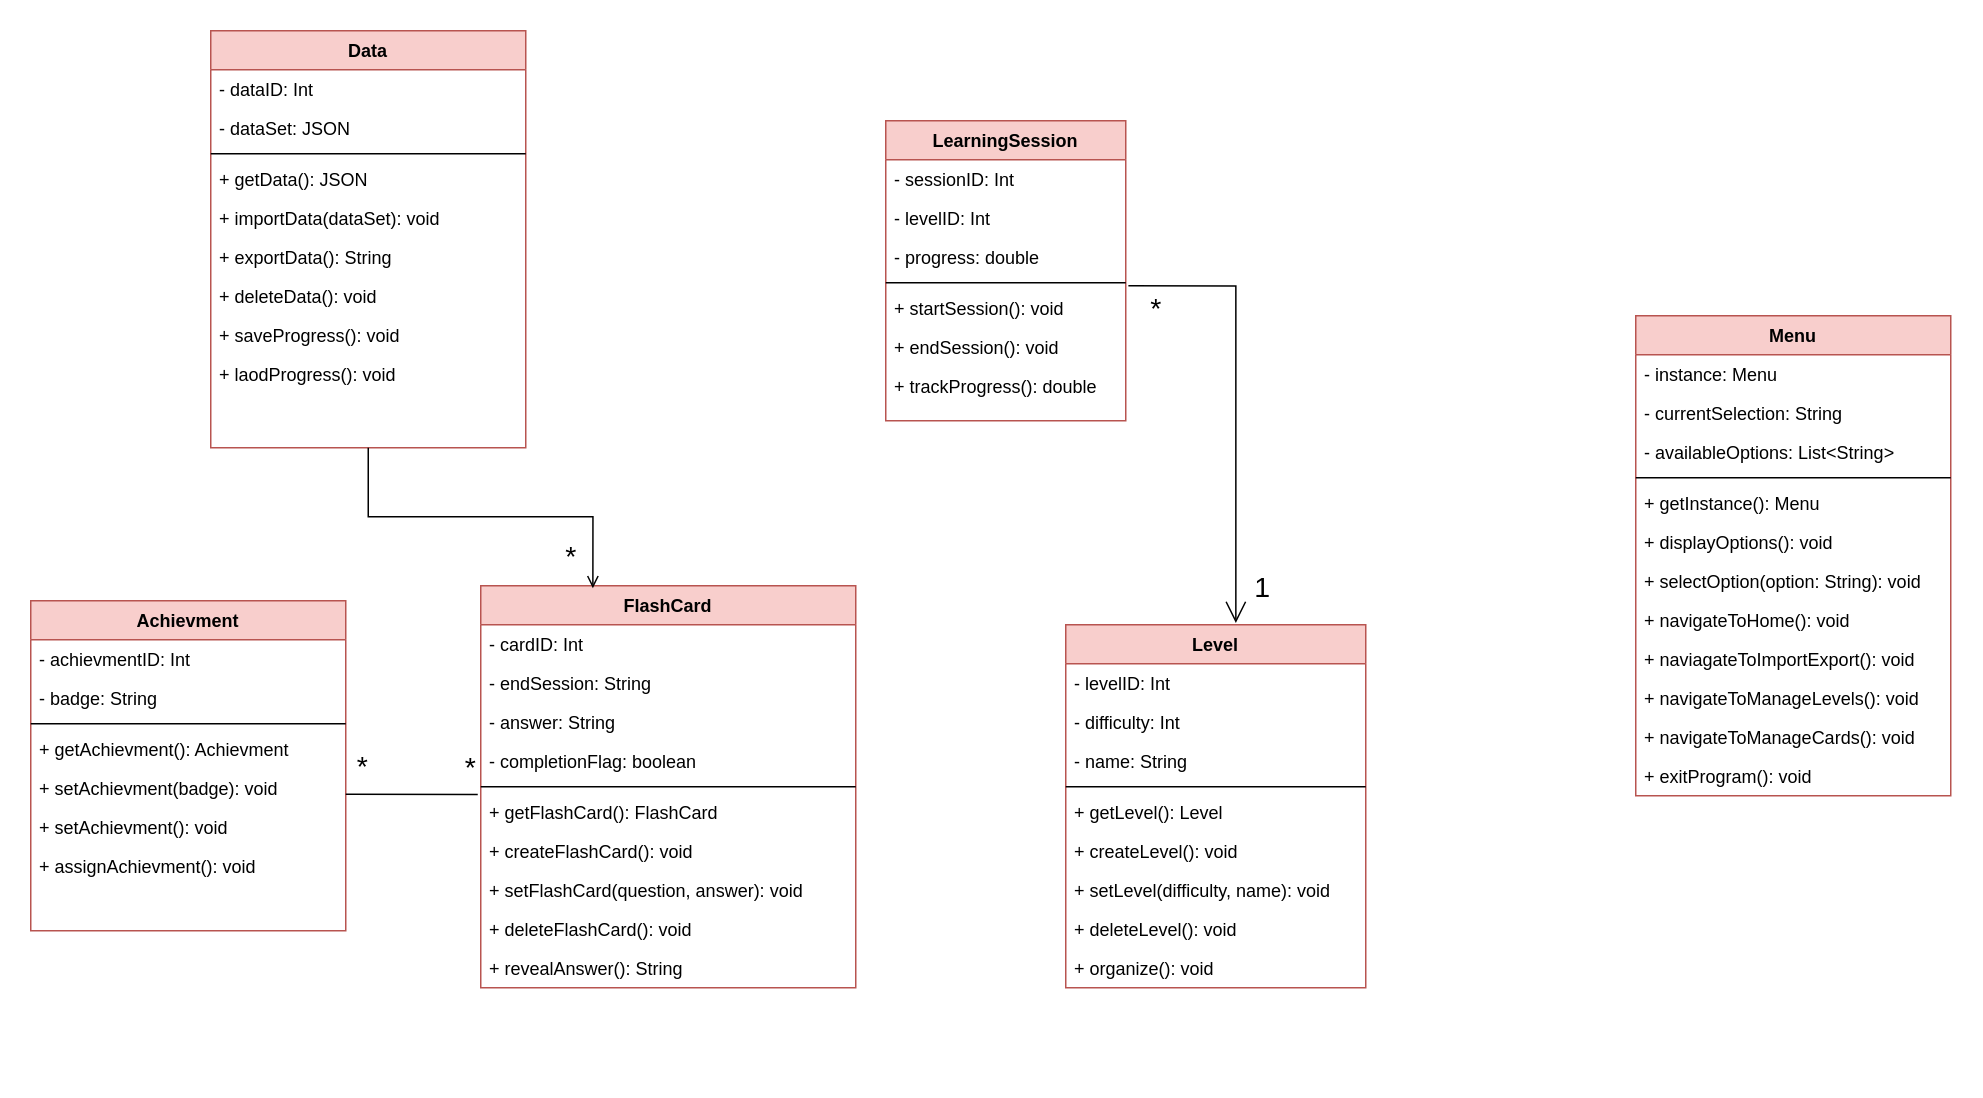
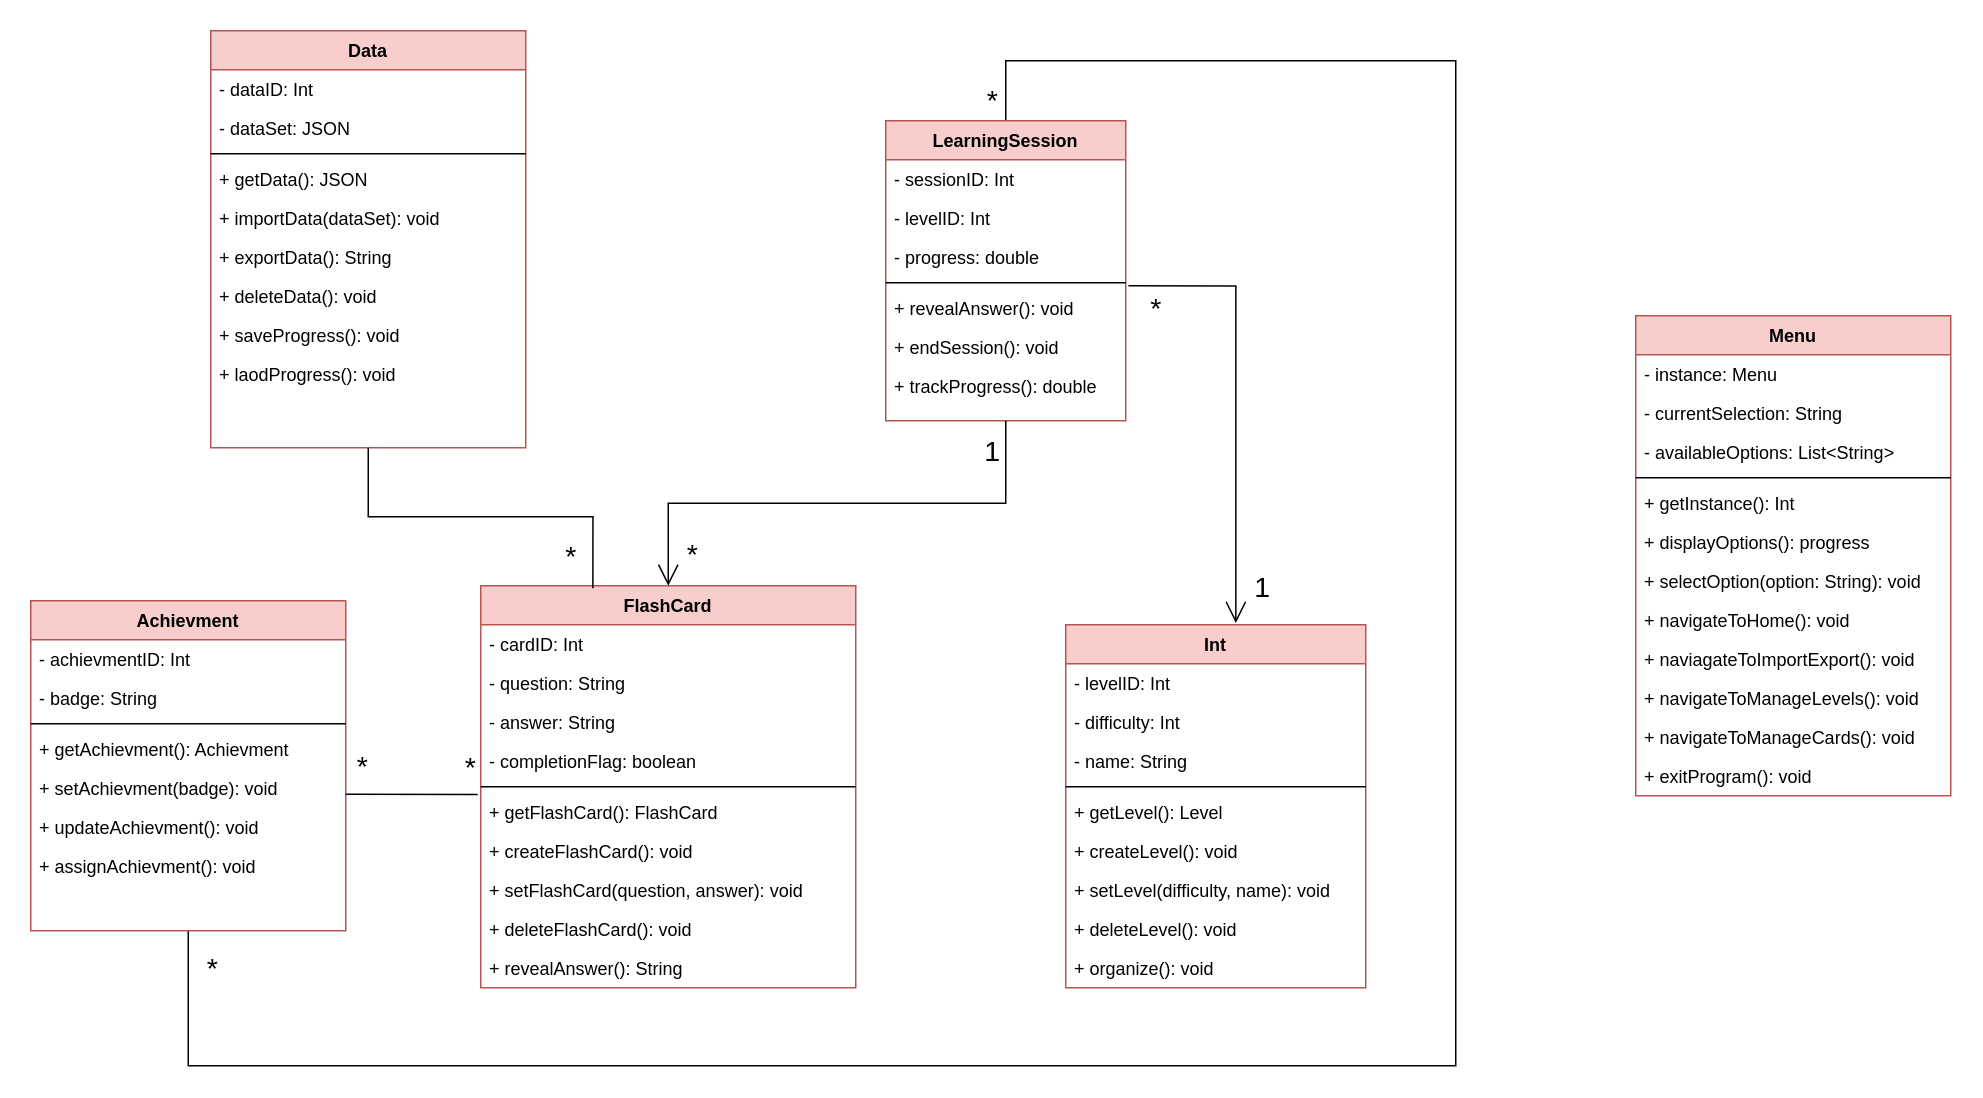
node "+ startSession(): void": label "+ startSession(): void" -> "+ revealAnswer(): void"
edge "LearningSession" -> "FlashCard": added, labels "1", "*"
node "+ getInstance(): Menu": label "+ getInstance(): Menu" -> "+ getInstance(): Int"
node "+ displayOptions(): void": label "+ displayOptions(): void" -> "+ displayOptions(): progress"
edge "Data" -> "FlashCard": arrowhead open -> none
node "Level": label "Level" -> "Int"
node "- endSession: String": label "- endSession: String" -> "- question: String"
node "+ setAchievment(): void": label "+ setAchievment(): void" -> "+ updateAchievment(): void"
edge "LearningSession" -- "Achievment": added, labels "*", "*"
